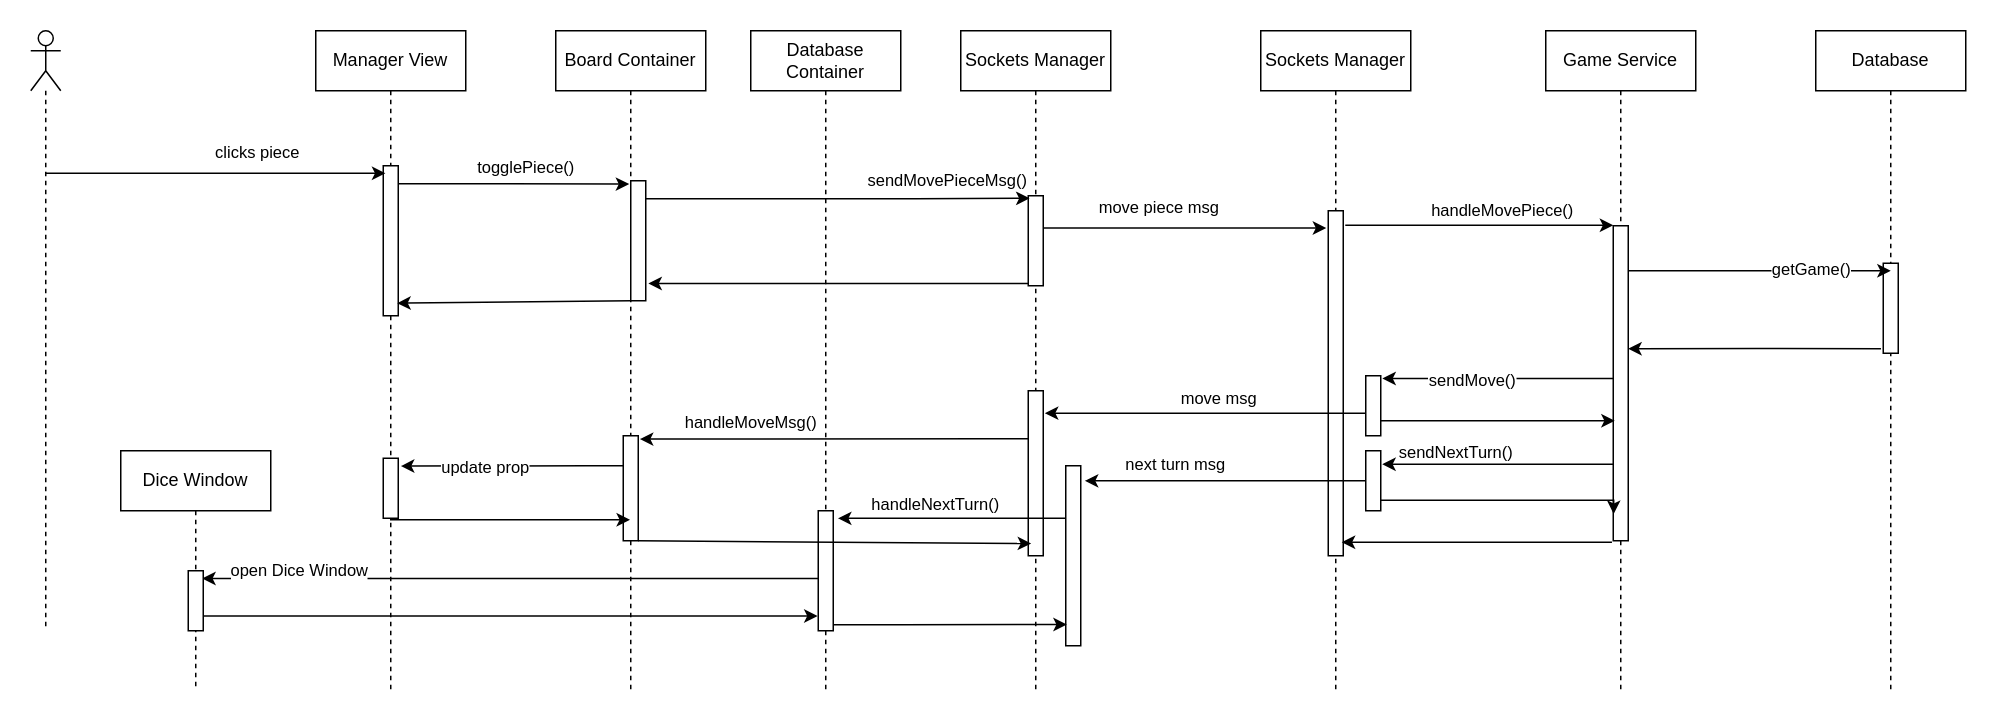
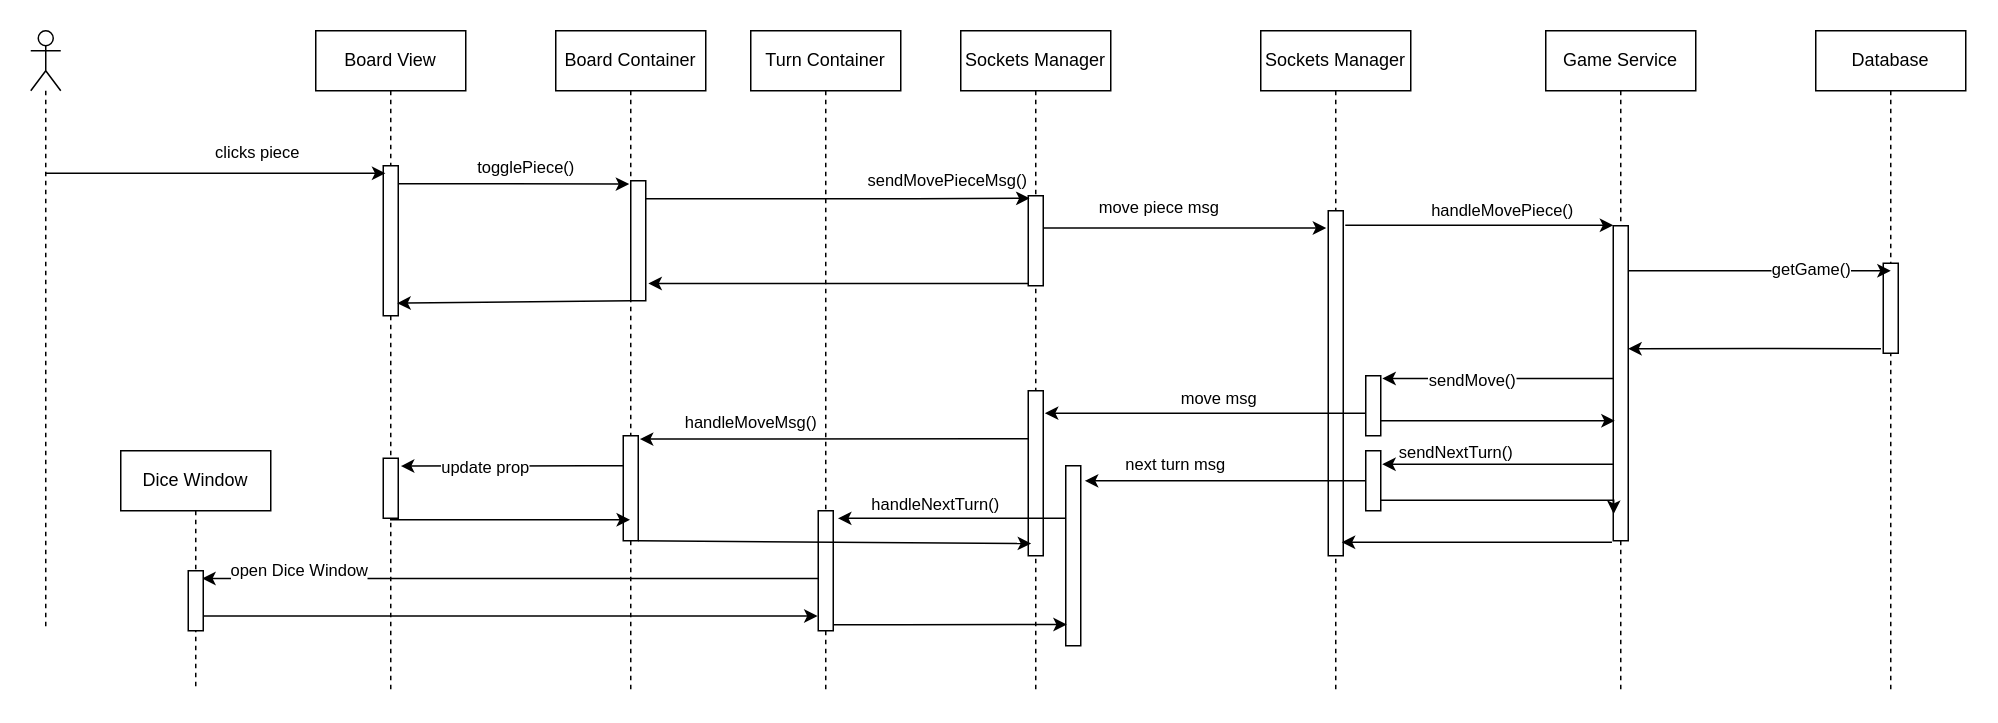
node "Manager View": label "Manager View" -> "Board View"
node "Database Container": label "Database Container" -> "Turn Container"
